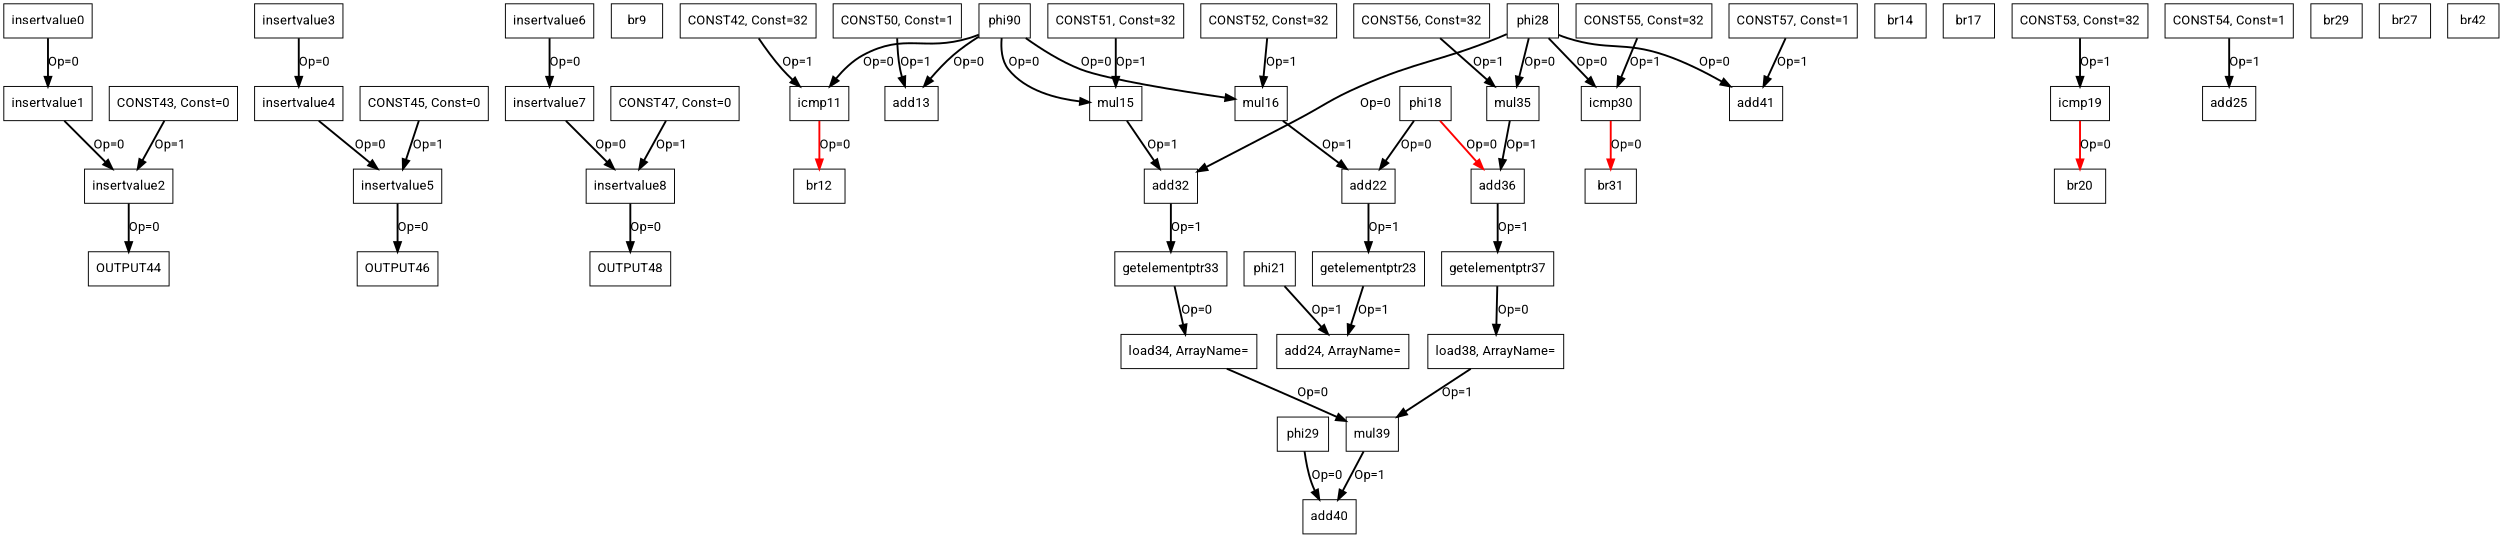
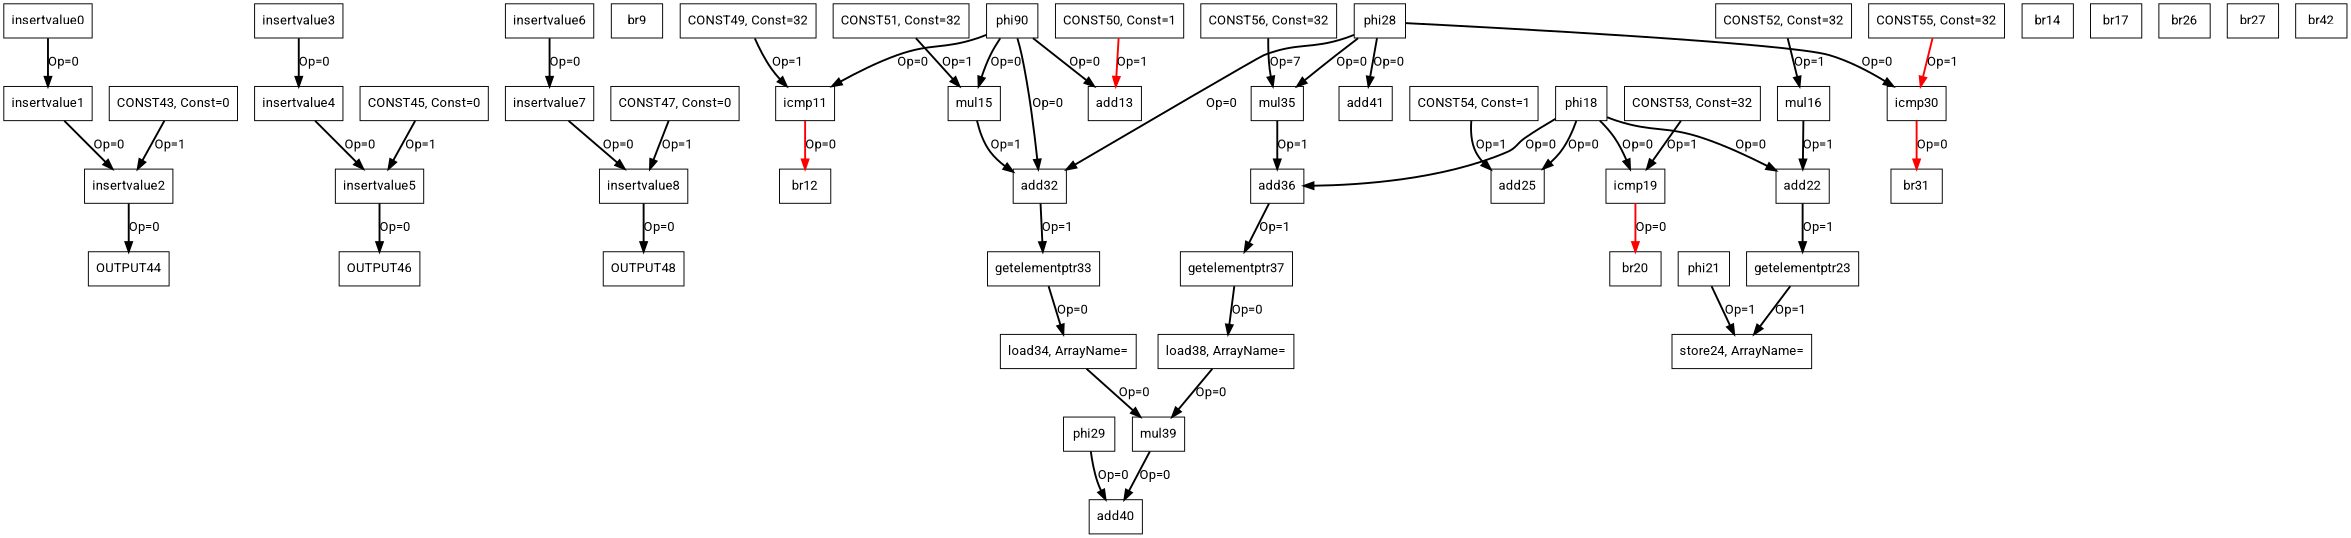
node "CONST42, Const=32": label "CONST42, Const=32" -> "CONST49, Const=32"
node "CONST57, Const=1": removed
node "br29": label "br29" -> "br26"
edge "CONST50, Const=1" -> "add13": color black -> red
edge "CONST55, Const=32" -> "icmp30": color black -> red
edge "CONST56, Const=32" -> "mul35": label "Op=1" -> "Op=7"
edge "phi90" -> "mul16": now "phi90" -> "add32"
edge "phi18" -> "icmp19": added, label "Op=0"
edge "phi18" -> "add36": color red -> black
edge "phi18" -> "add25": added, label "Op=0"
node "add24, ArrayName=": label "add24, ArrayName=" -> "store24, ArrayName="
edge "load38, ArrayName=" -> "mul39": label "Op=1" -> "Op=0"
edge "mul39" -> "add40": label "Op=1" -> "Op=0"
